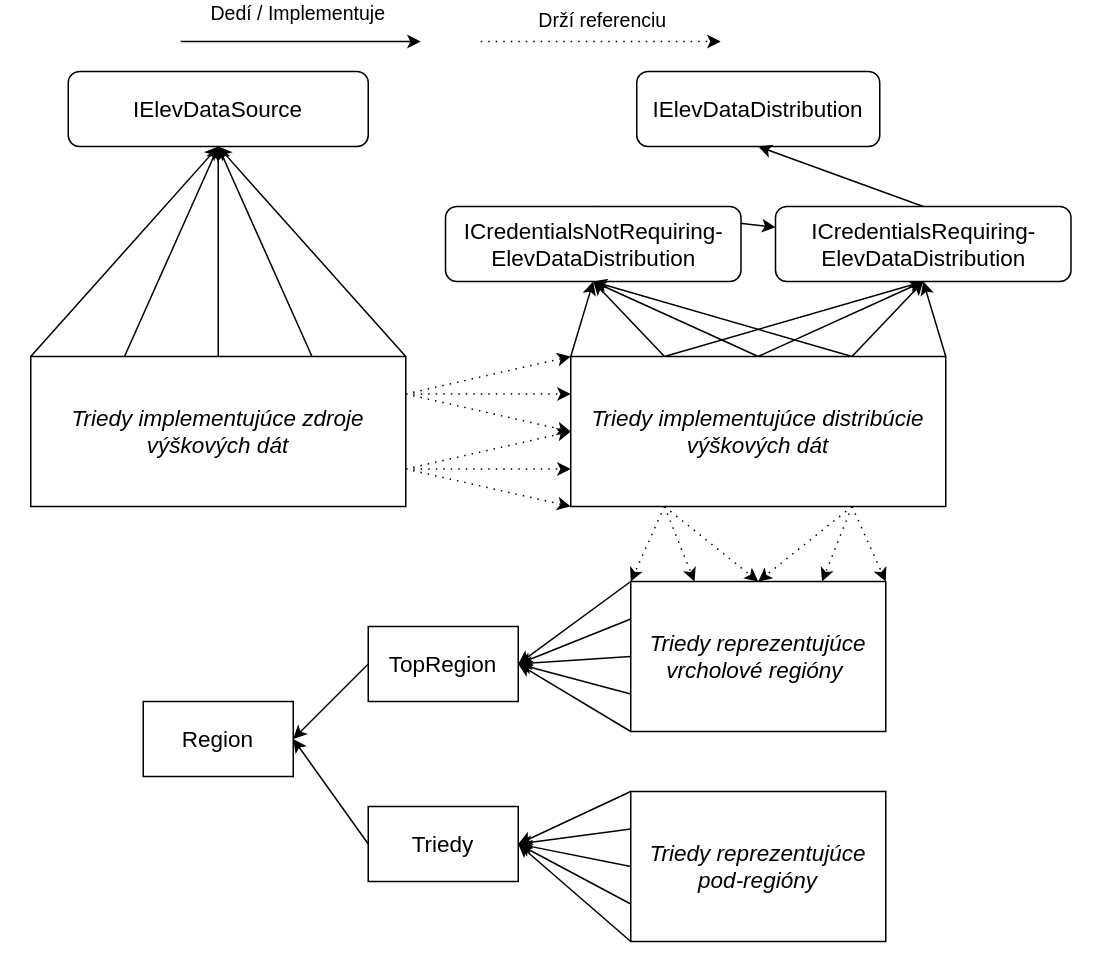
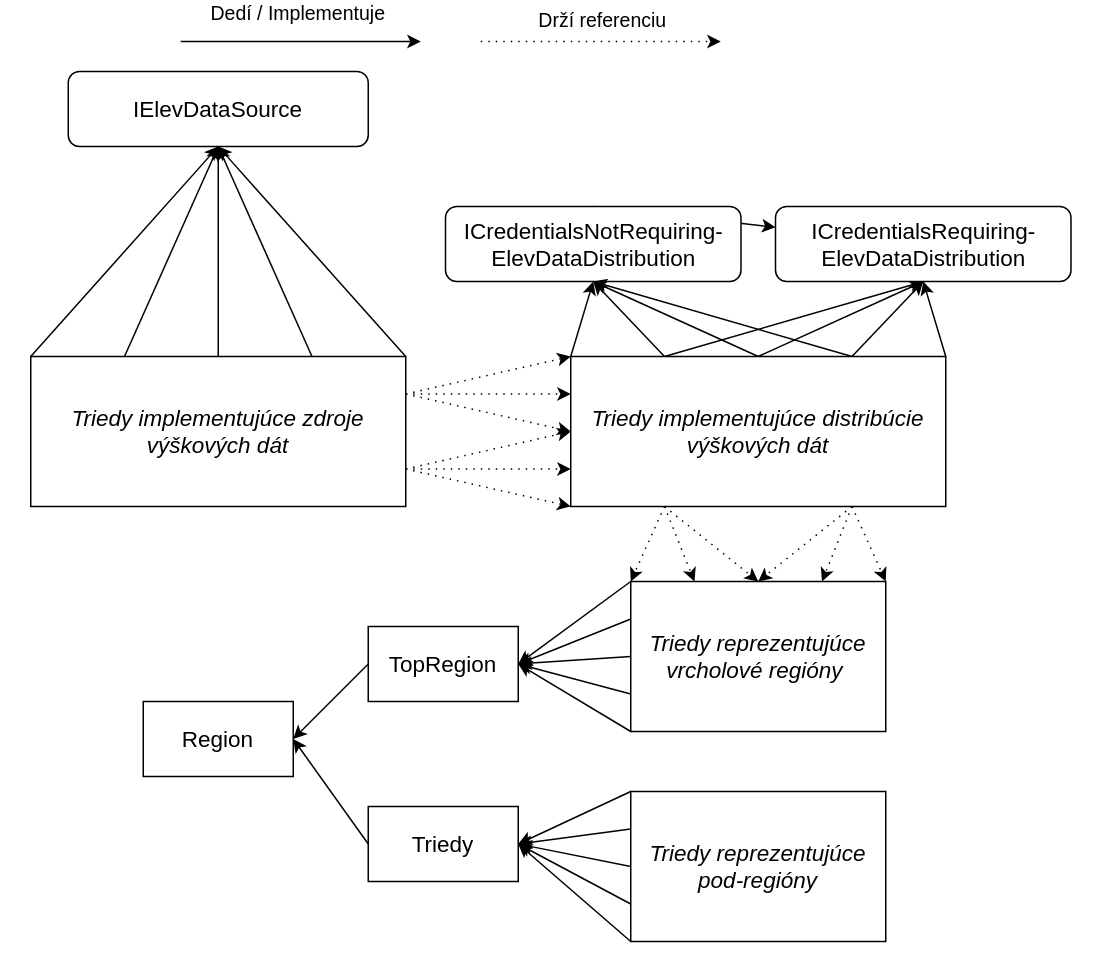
node "IElevDataDistribution": removed
edge "ICredentialsRequiring- ElevDataDistribution" -> "IElevDataDistribution": removed
